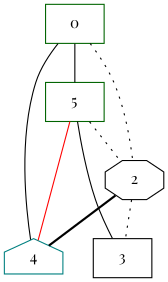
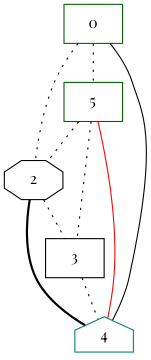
edge "0" -- "5": style solid -> dotted
edge "5" -- "3": style solid -> dotted
edge "3" -- "4": added
